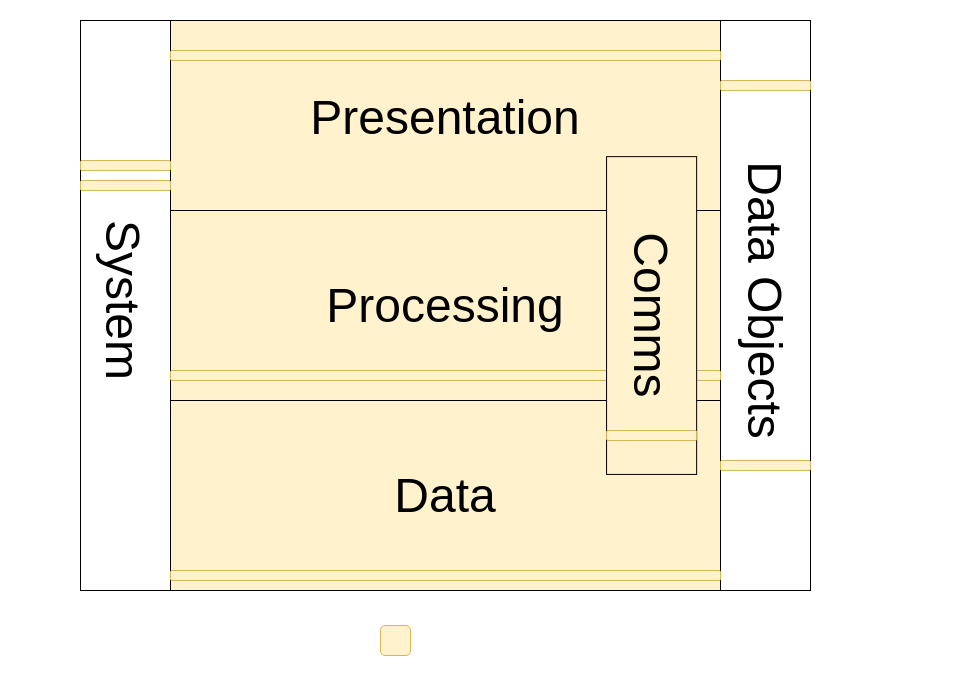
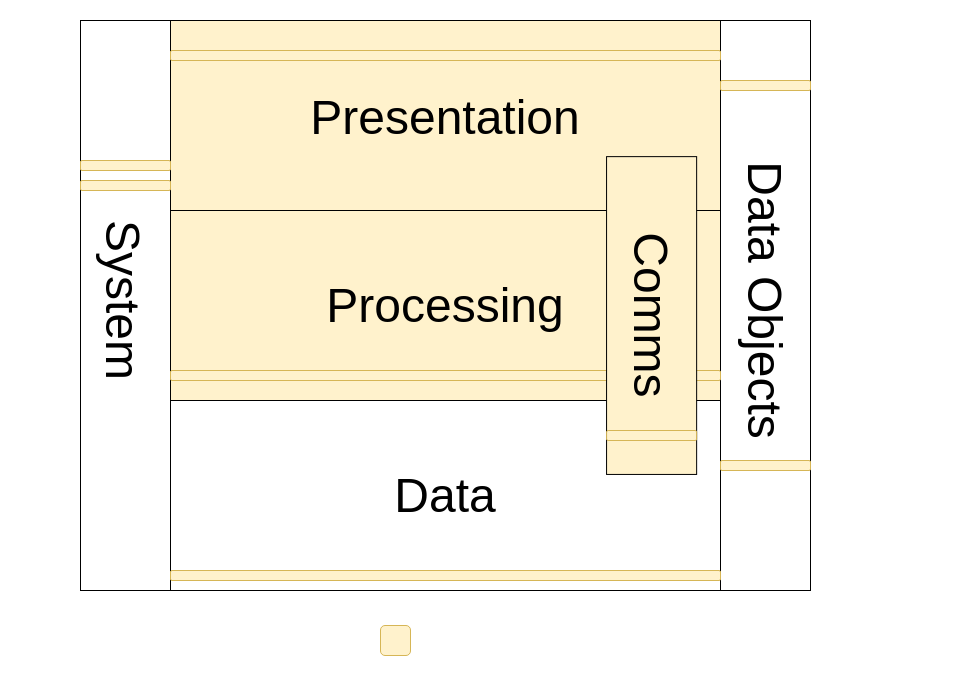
node "Data": fillcolor #fff2cc -> #ffffff
